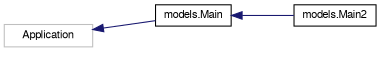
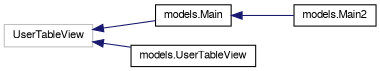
node "Application": label "Application" -> "UserTableView"
node "models.UserTableView": added
